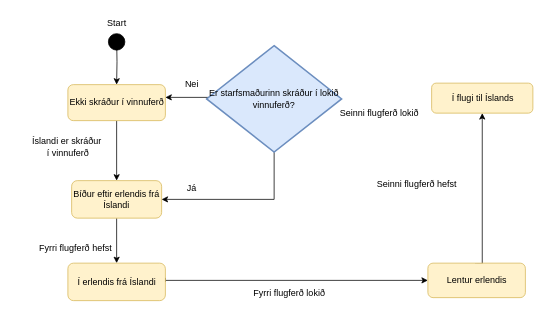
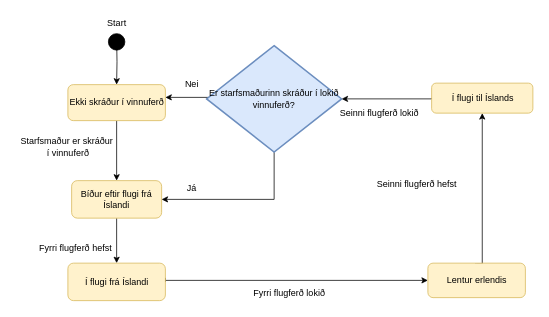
edge "Í flugi til Íslands" -> "Er starfsmaðurinn skráður í lokið vinnuferð?": added
node "Íslandi er skráður í vinnuferð": label "Íslandi er skráður í vinnuferð" -> "Starfsmaður er skráður í vinnuferð"
node "Bíður eftir erlendis frá Íslandi": label "Bíður eftir erlendis frá Íslandi" -> "Bíður eftir flugi frá Íslandi"
node "Í erlendis frá Íslandi": label "Í erlendis frá Íslandi" -> "Í flugi frá Íslandi"
